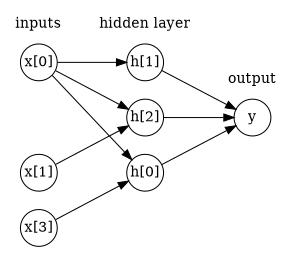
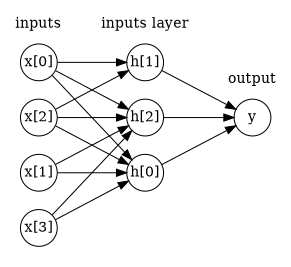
cluster "hidden layer": label "hidden layer" -> "inputs layer"
node "x[2]": added
edge "x[1]" -> "h[0]": added
edge "x[3]" -> "h[2]": added
